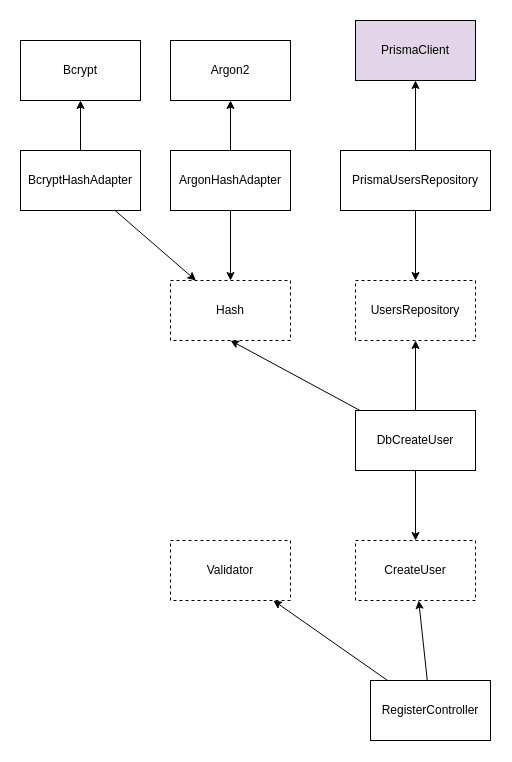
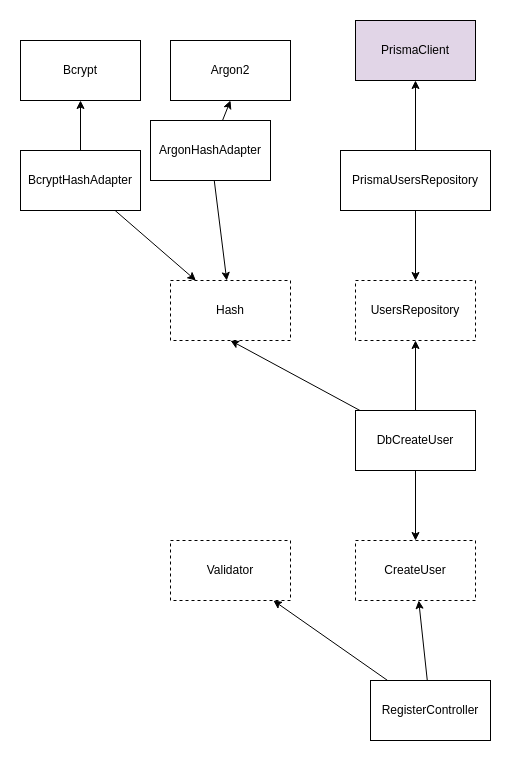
node "ArgonHashAdapter": moved (231, 181) -> (211, 151)
